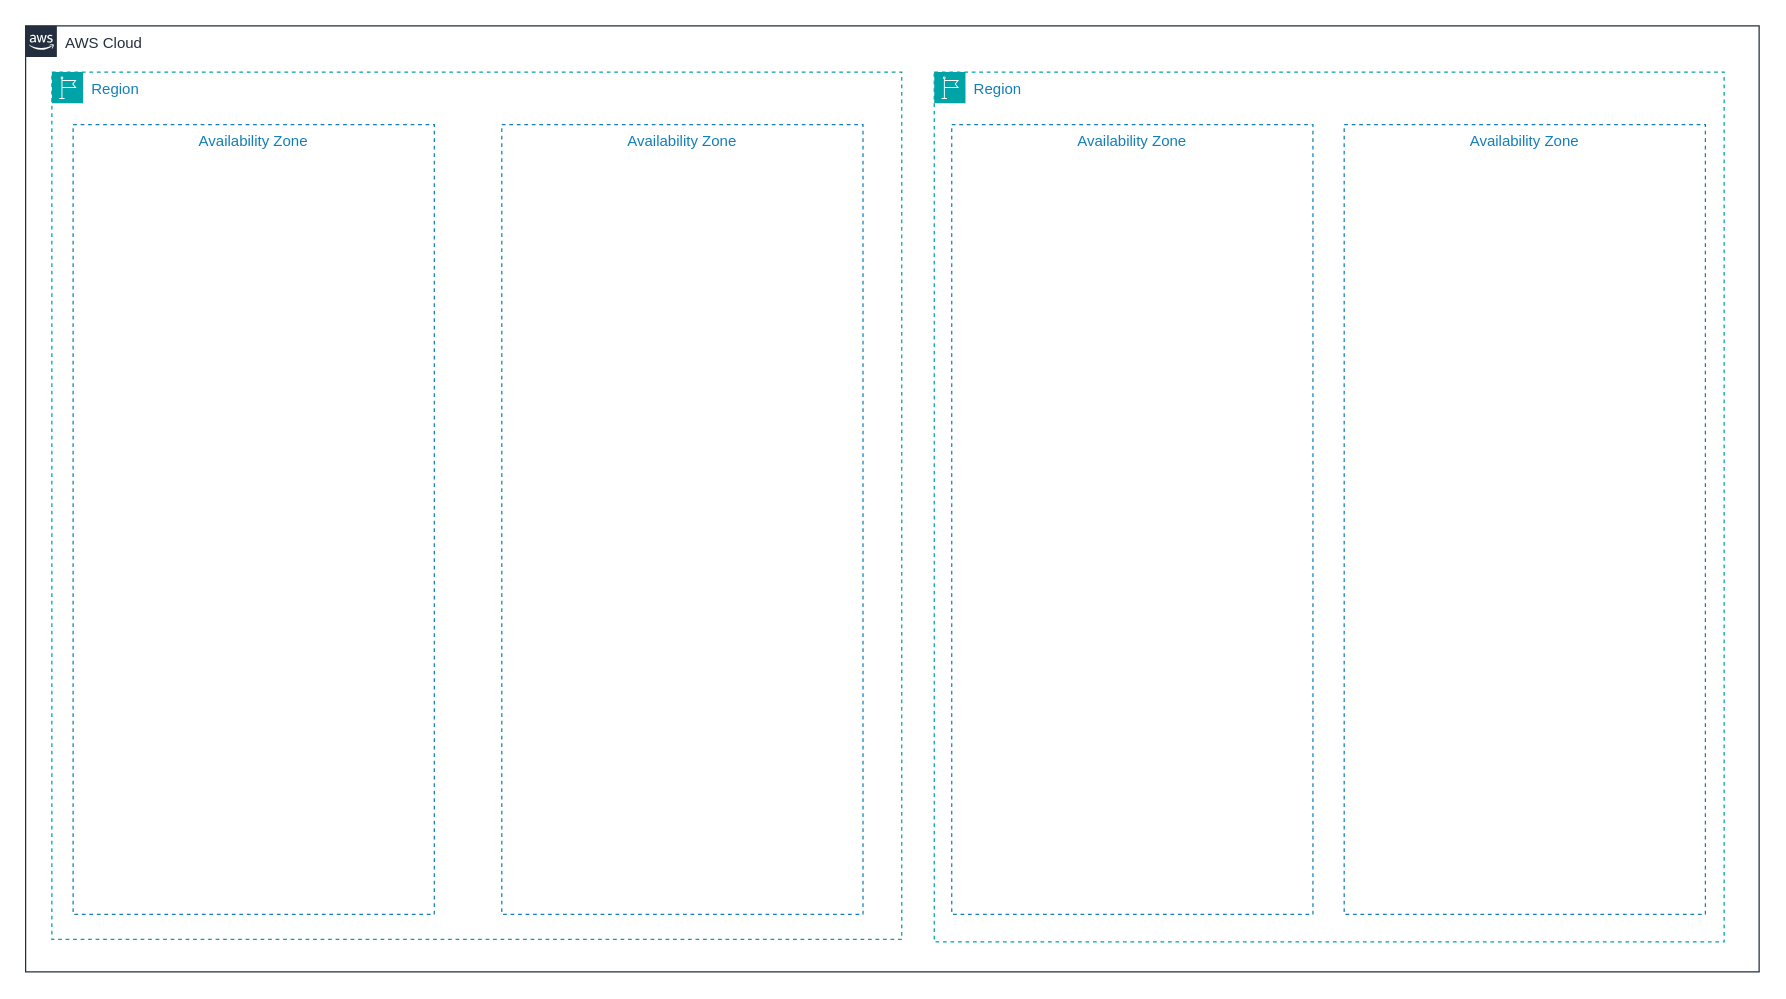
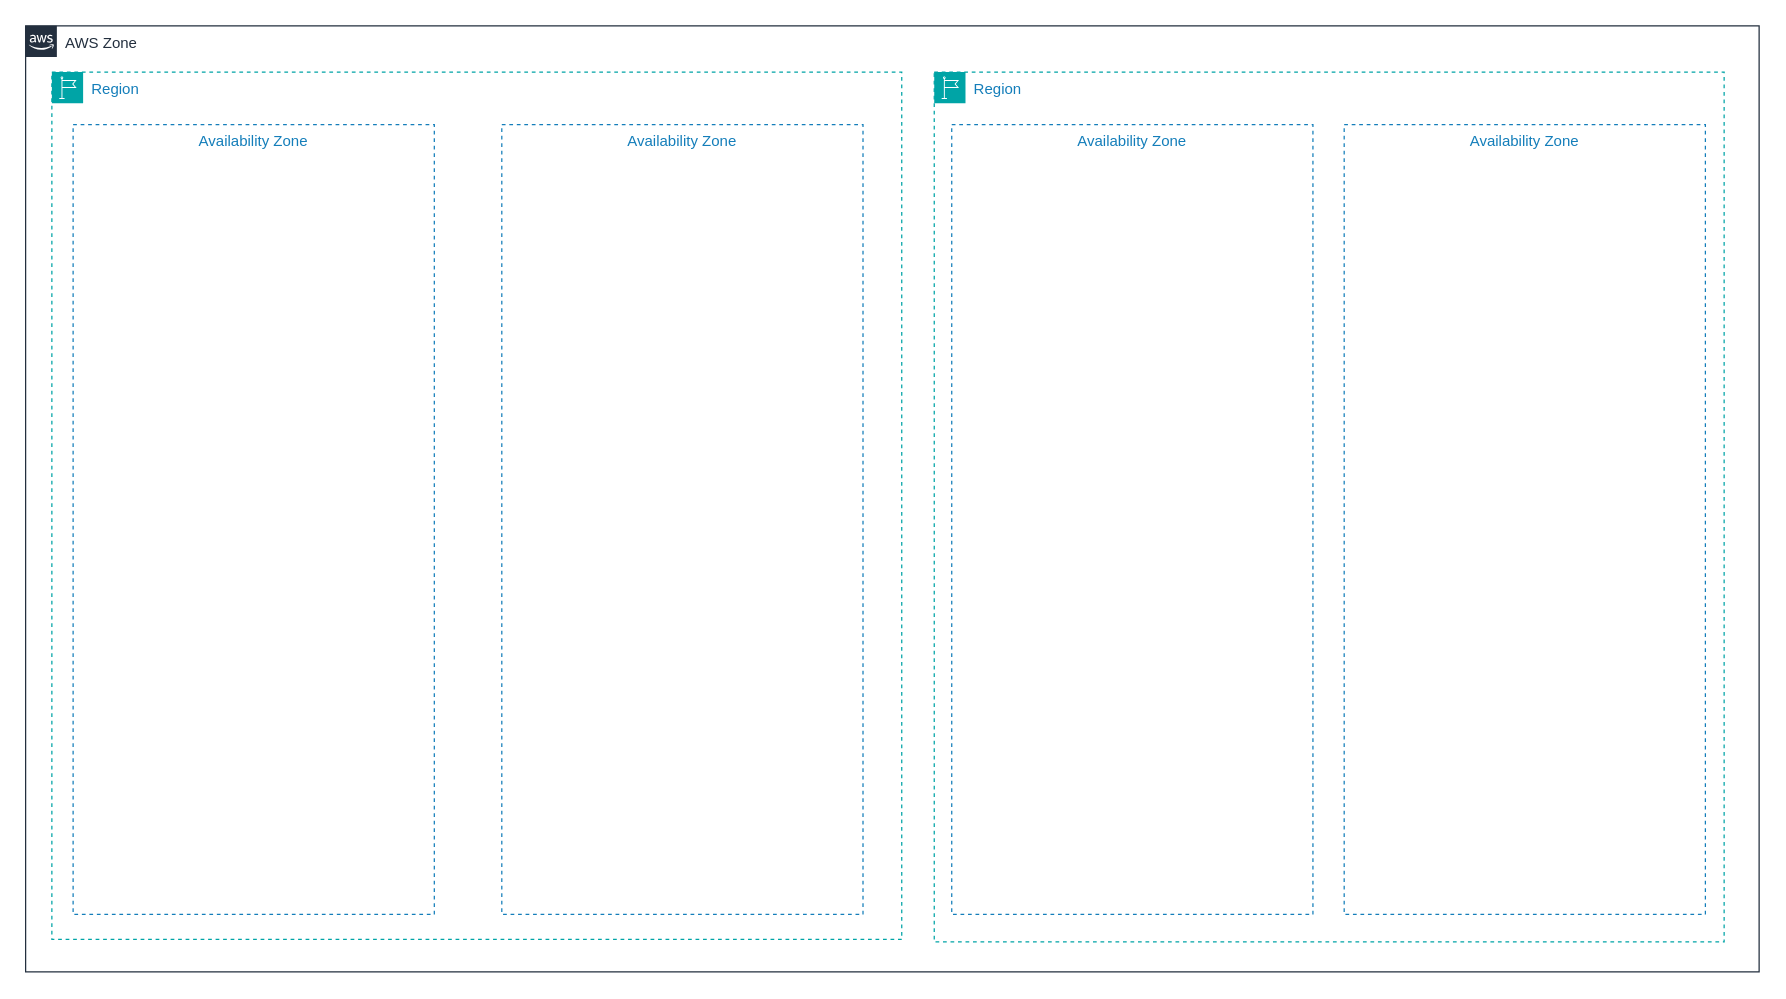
node "AWS Cloud": label "AWS Cloud" -> "AWS Zone"
